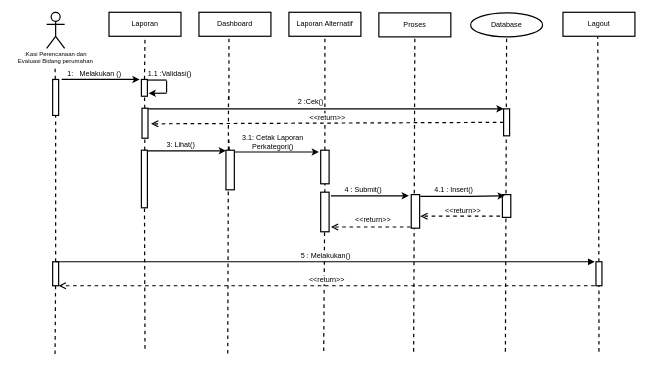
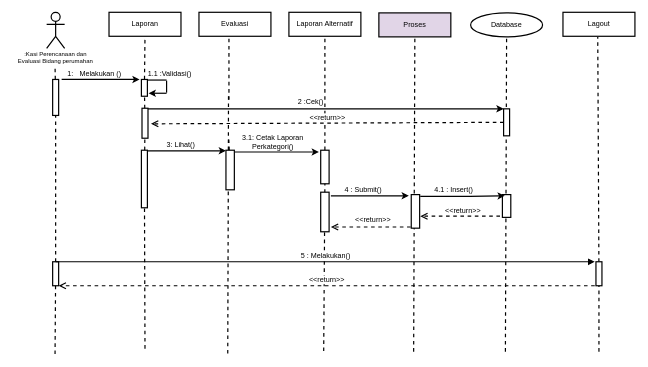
node "Dashboard": label "Dashboard" -> "Evaluasi"
node "Proses": fillcolor #ffffff -> #e1d5e7
